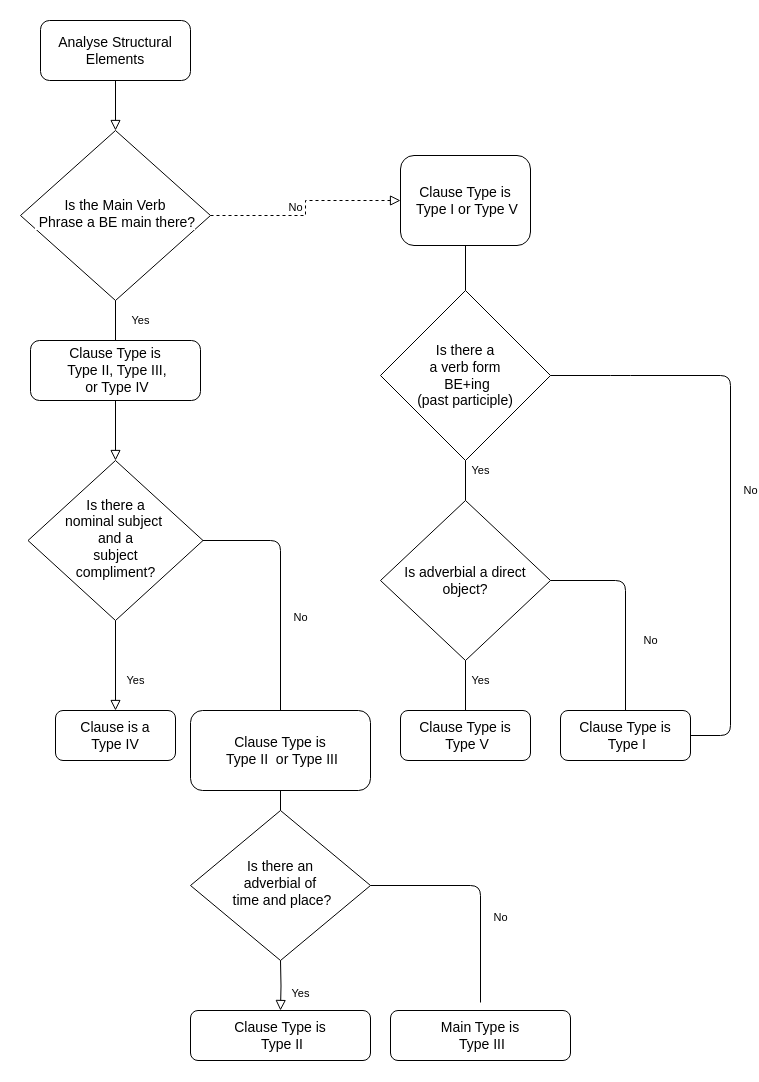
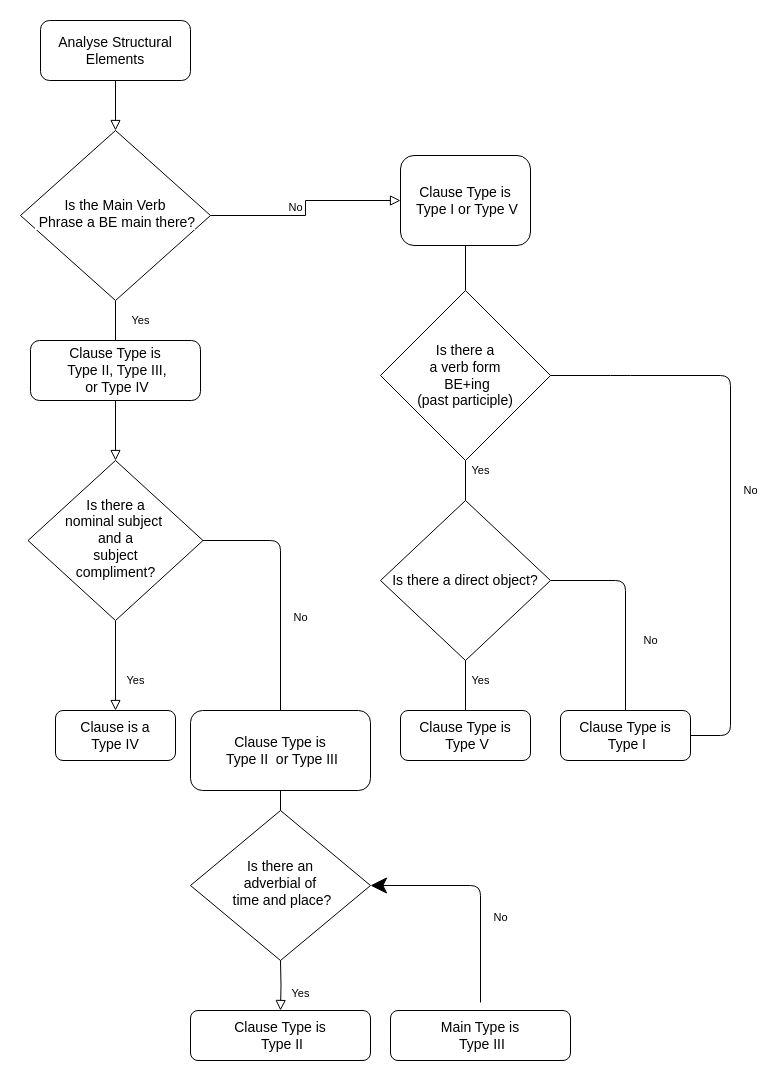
edge "Is the Main Verb Phrase a BE main there?" -> "Clause Type is Type I or Type V": style dashed -> solid
node "Is adverbial a direct object?": label "Is adverbial a direct object?" -> "Is there a direct object?"
edge "Is there an adverbial of time and place?" -- "Main Type is Type III": arrowhead none -> classic
